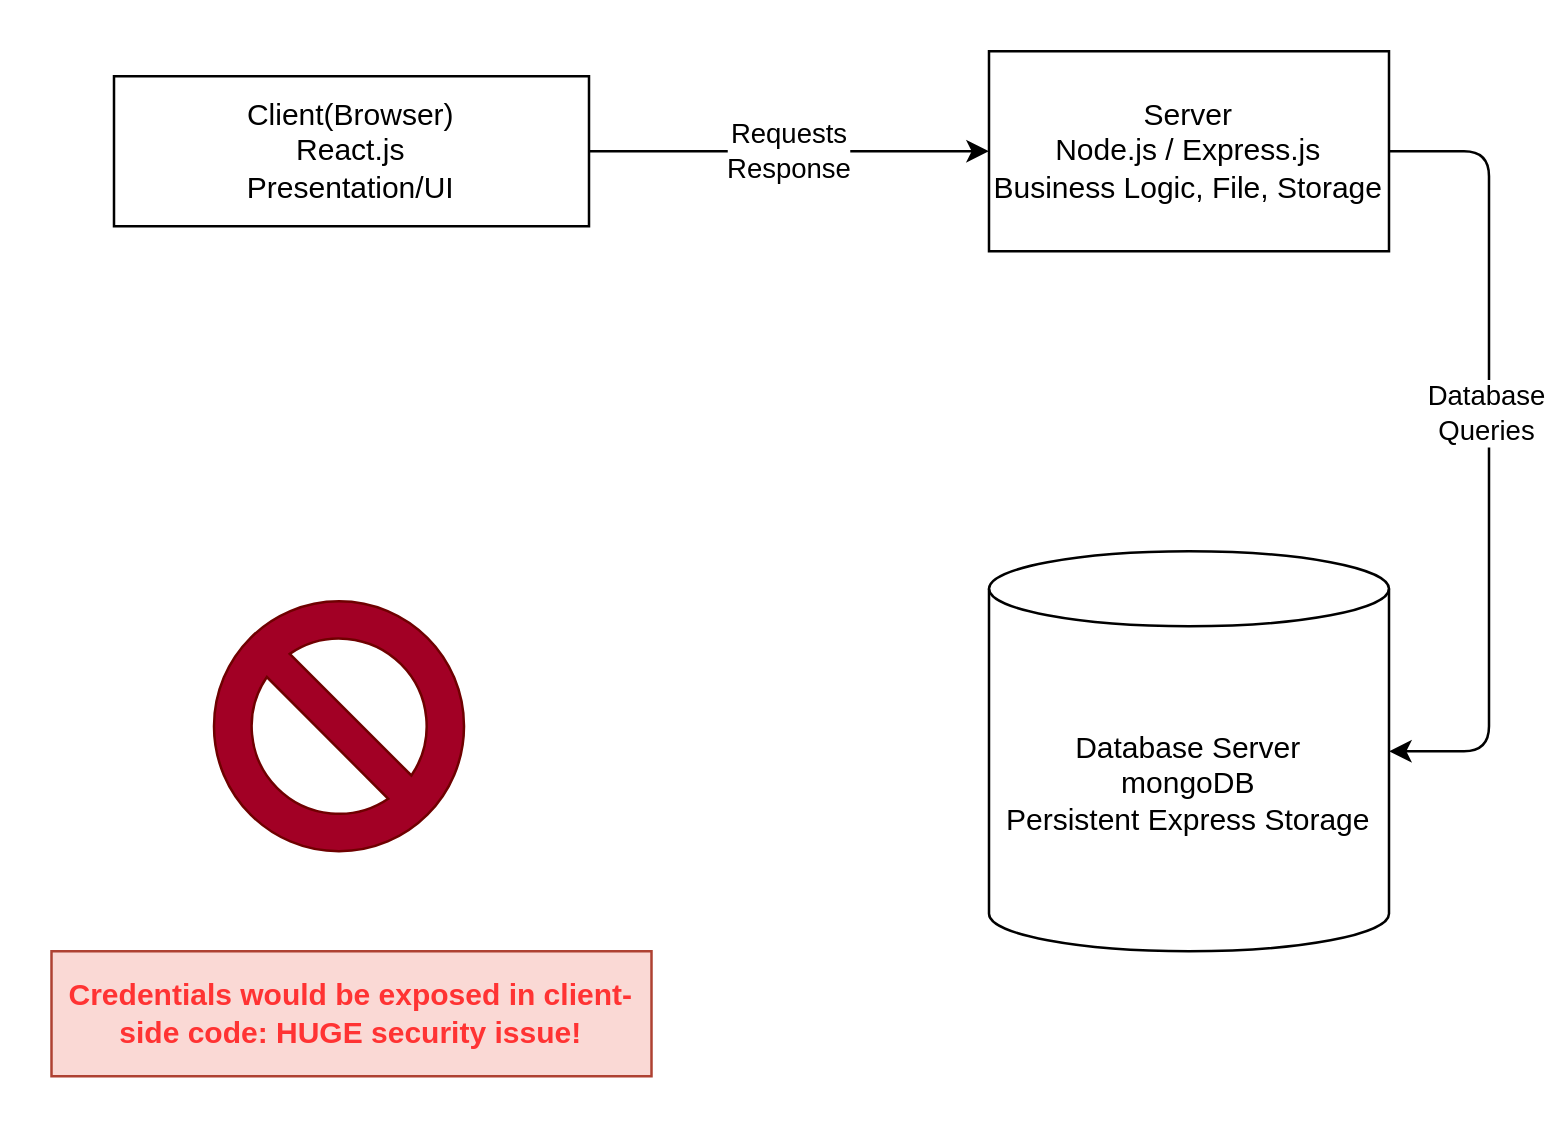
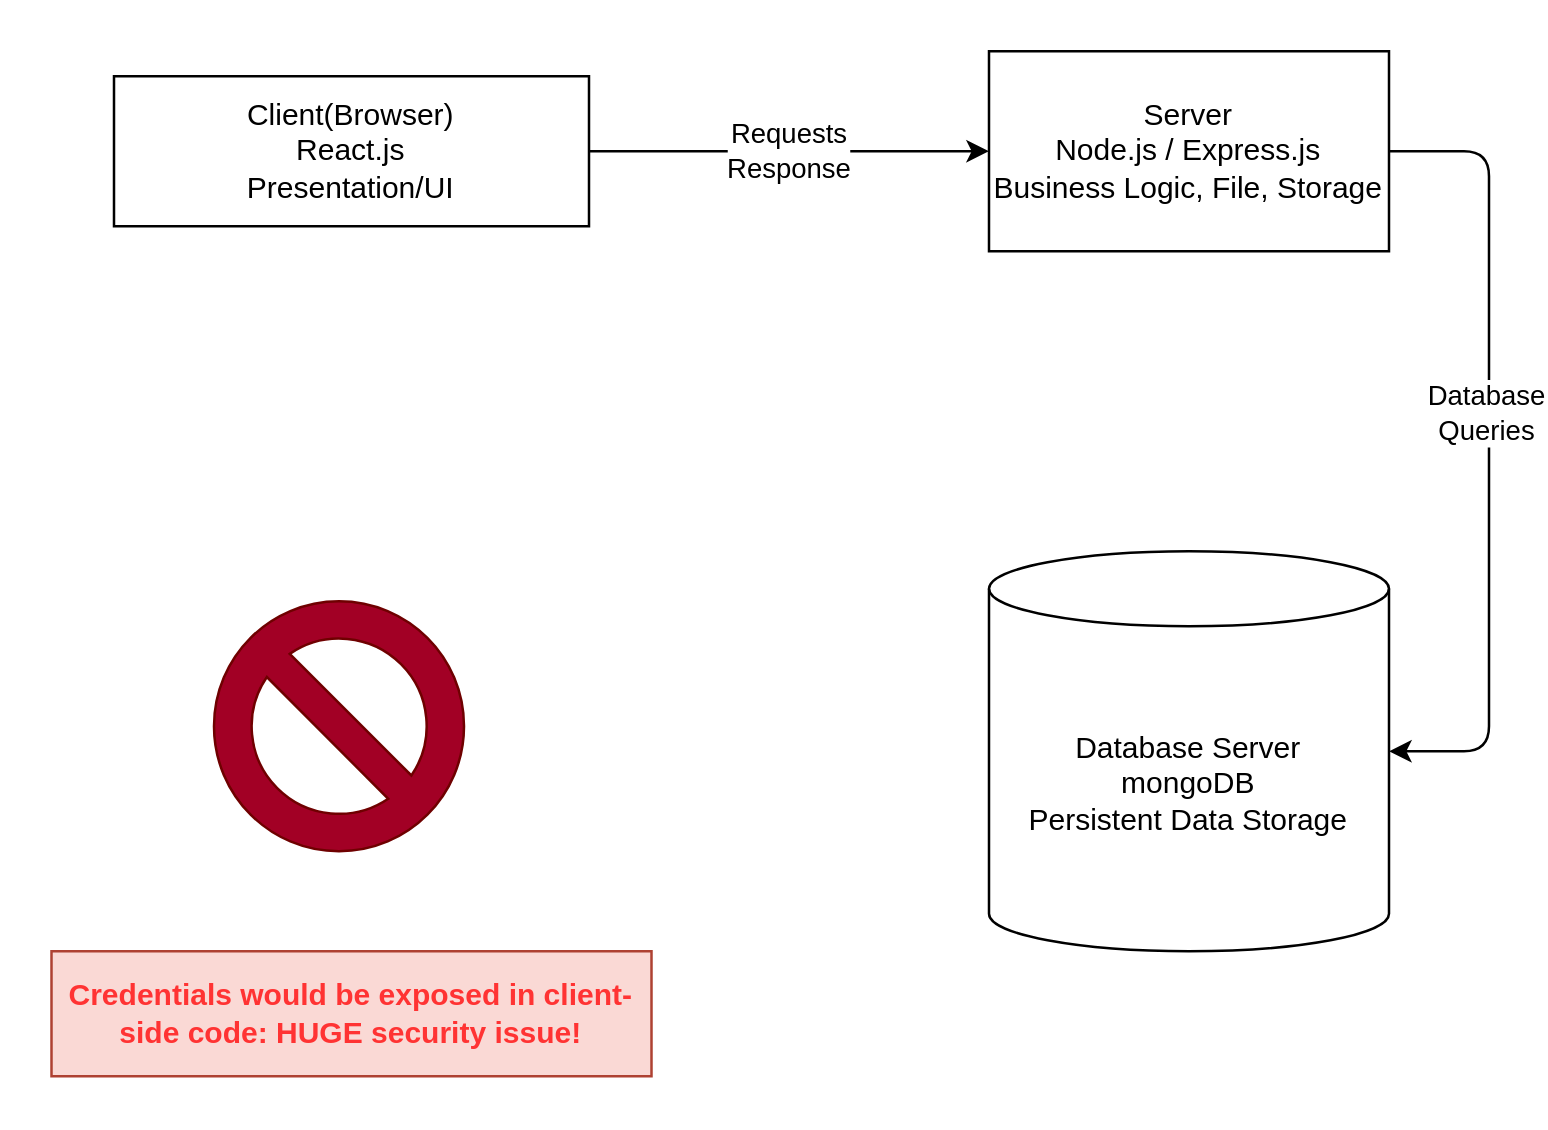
node "Database Server mongoDB Persistent Express Storage": label "Database Server mongoDB Persistent Express Storage" -> "Database Server mongoDB Persistent Data Storage"
